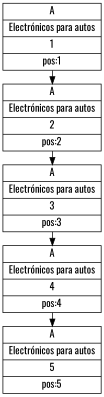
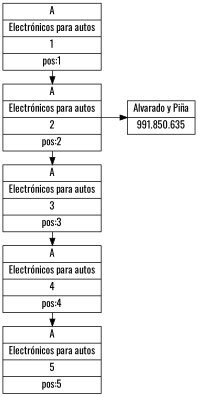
node "Alvarado y Piña": added
